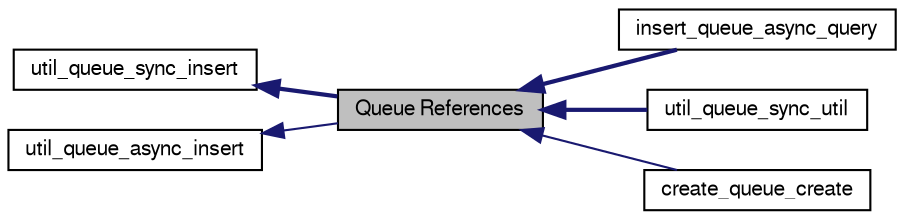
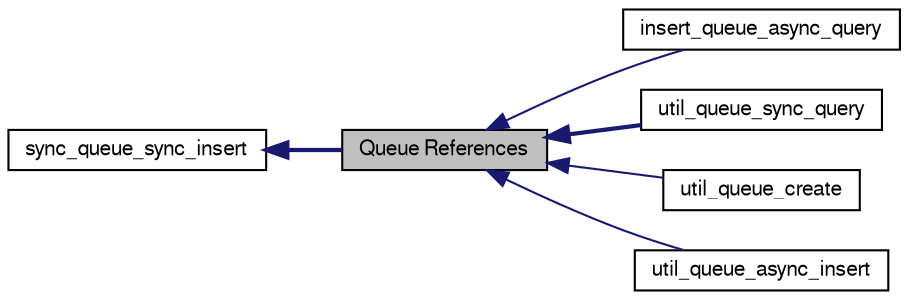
edge "insert_queue_async_query" -> "Queue References": style bold -> solid
node "util_queue_sync_insert": label "util_queue_sync_insert" -> "sync_queue_sync_insert"
node "util_queue_sync_util": label "util_queue_sync_util" -> "util_queue_sync_query"
edge "Queue References" -> "util_queue_async_insert": reversed
node "create_queue_create": label "create_queue_create" -> "util_queue_create"
